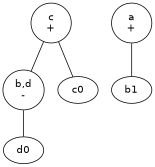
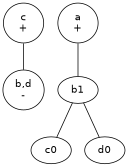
edge "c +" -- "c0": now "b1" -- "c0"
edge "b,d -" -- "d0": now "b1" -- "d0"
